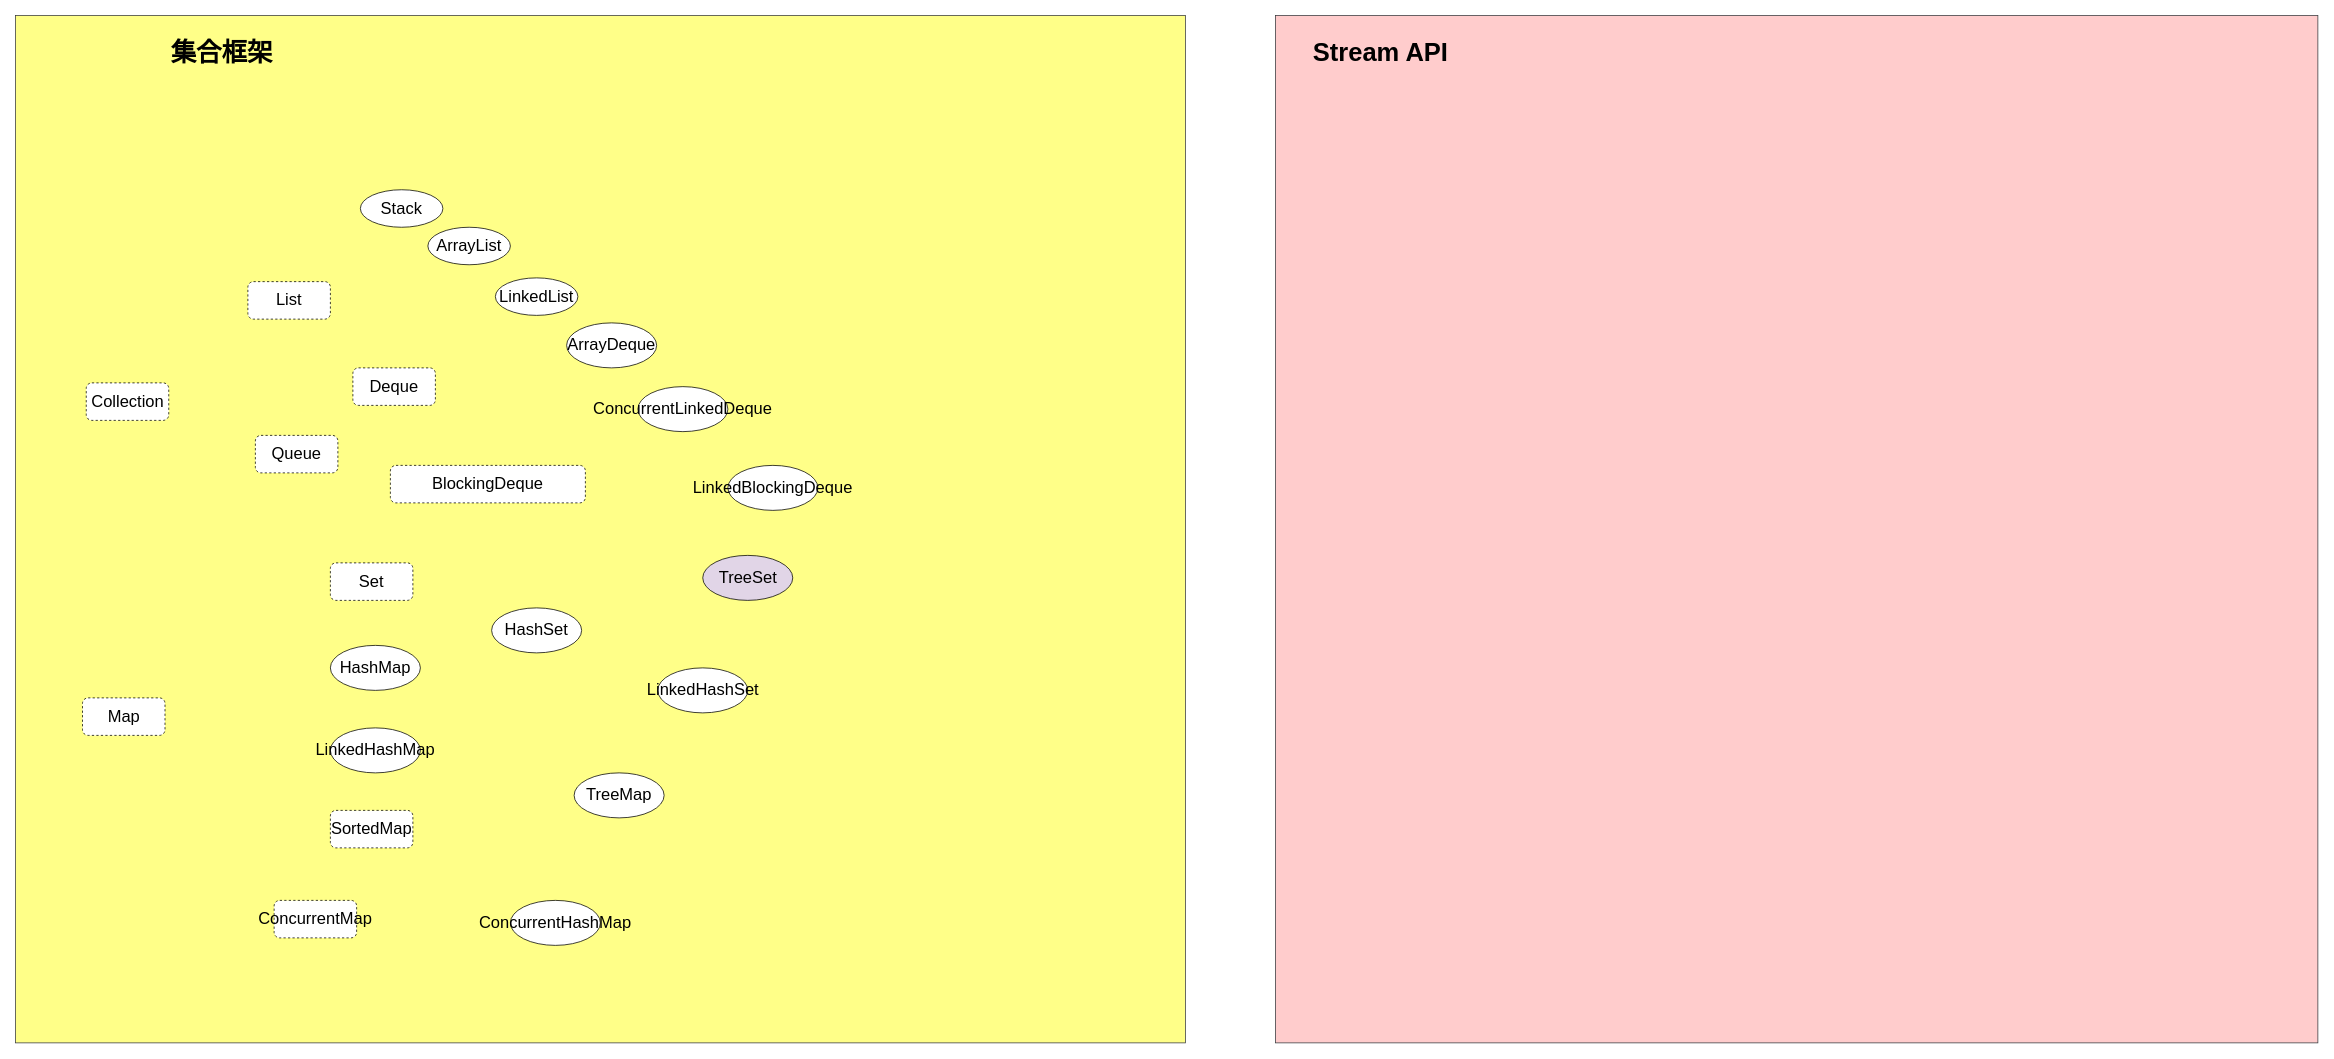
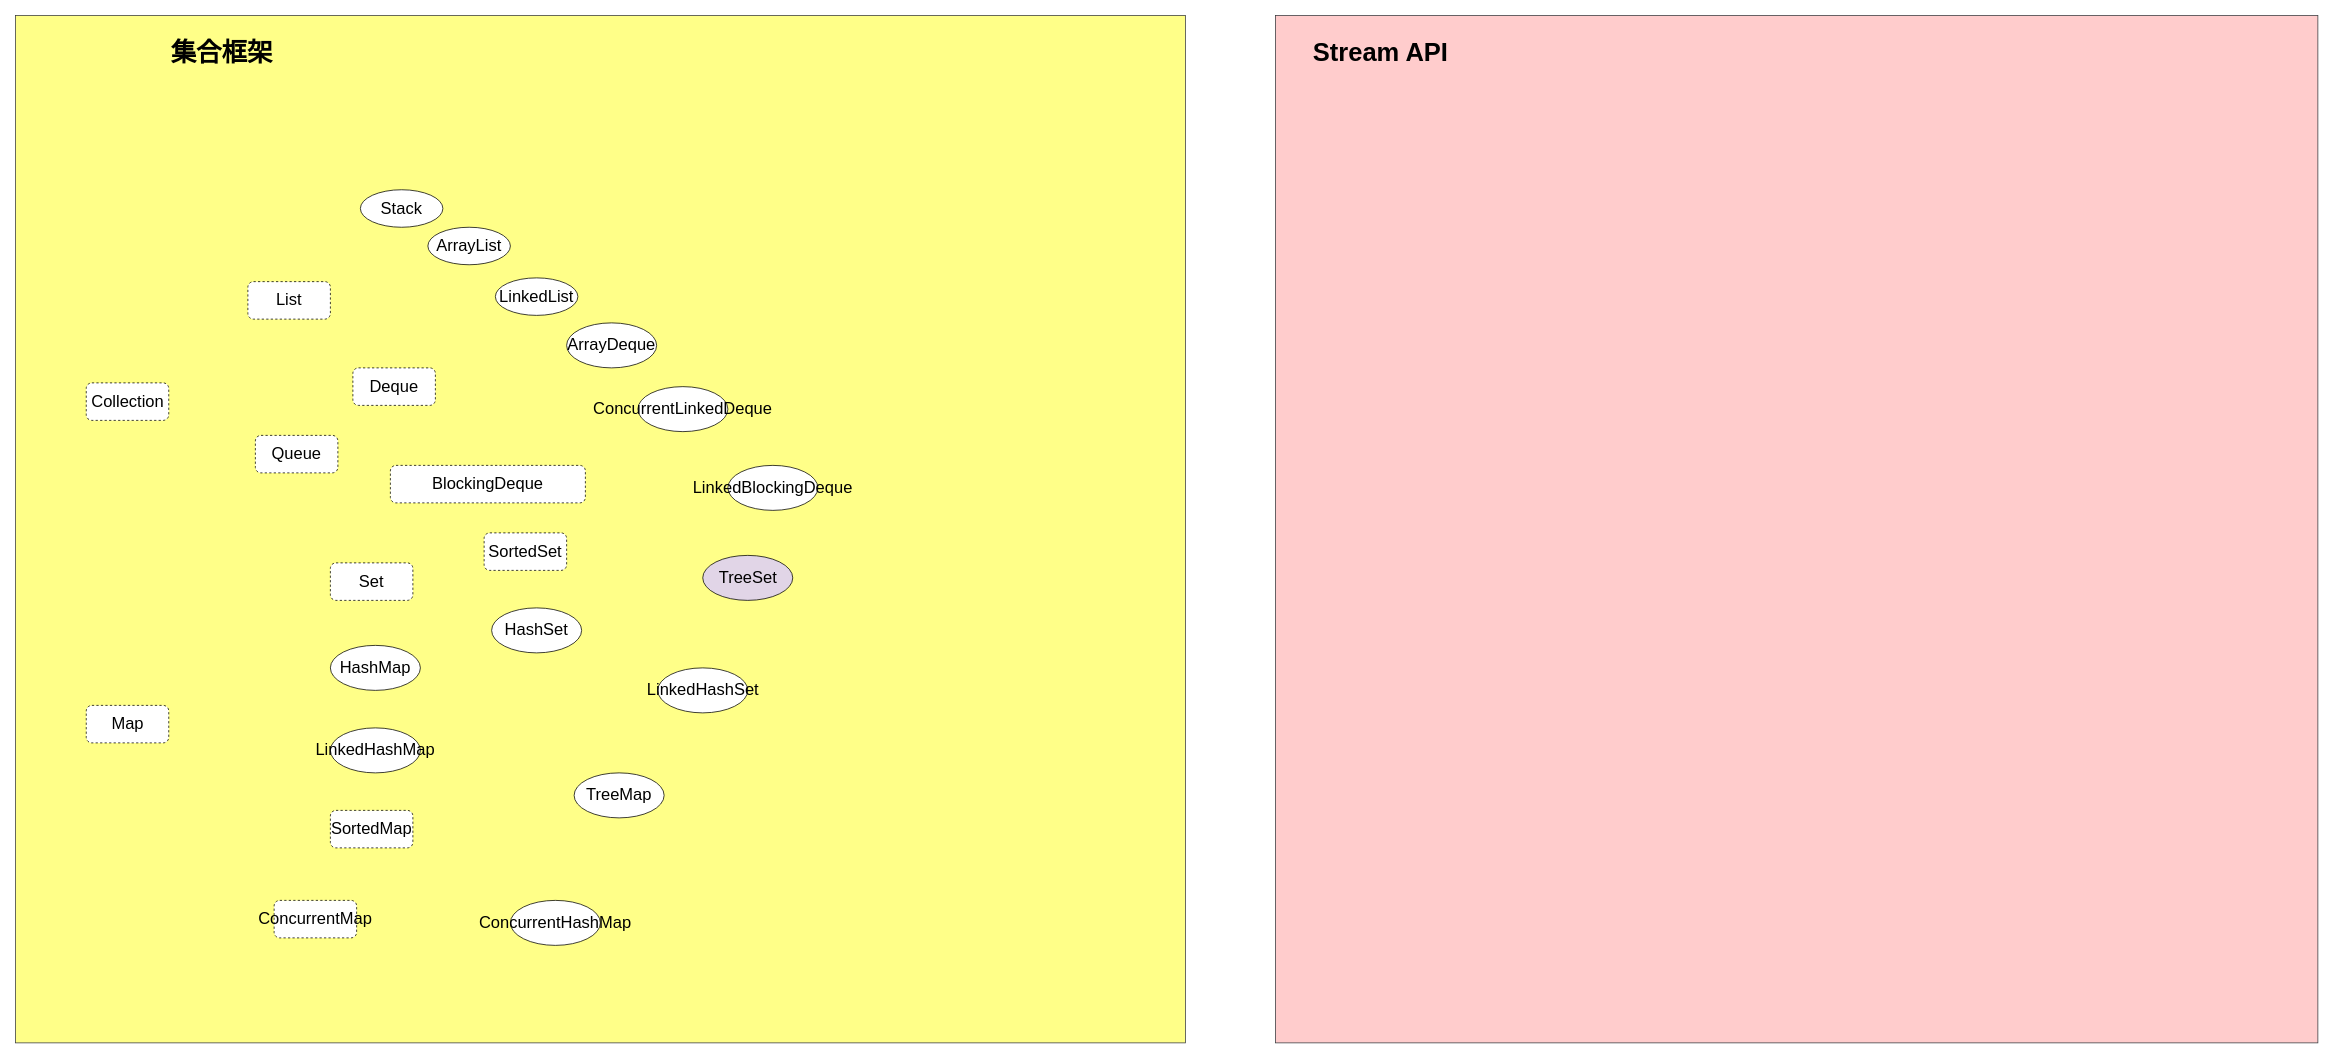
node "SortedSet": added
node "Map": moved (124, 717) -> (128, 724)
